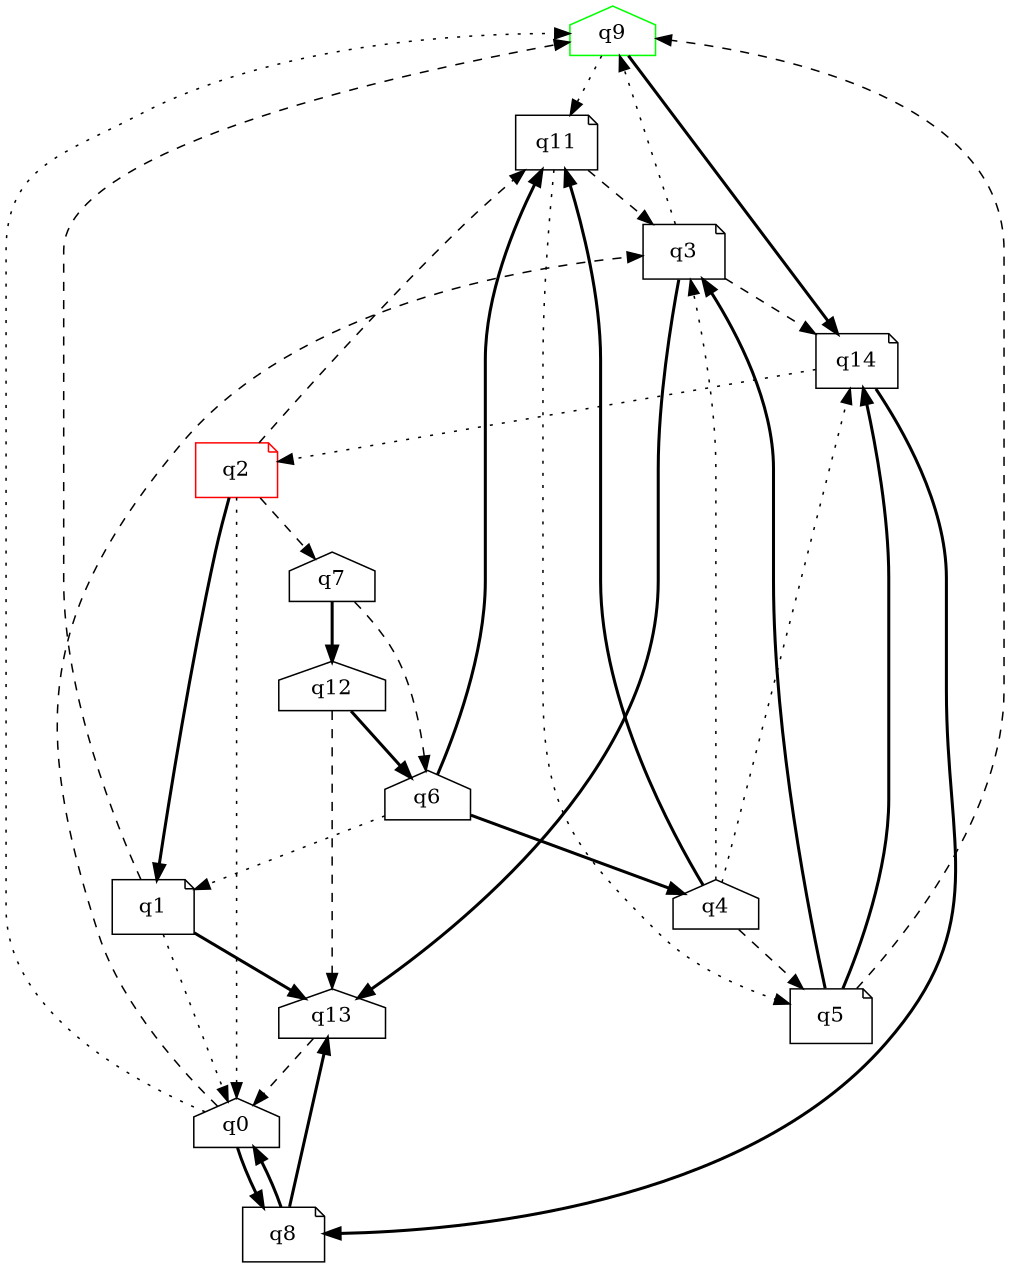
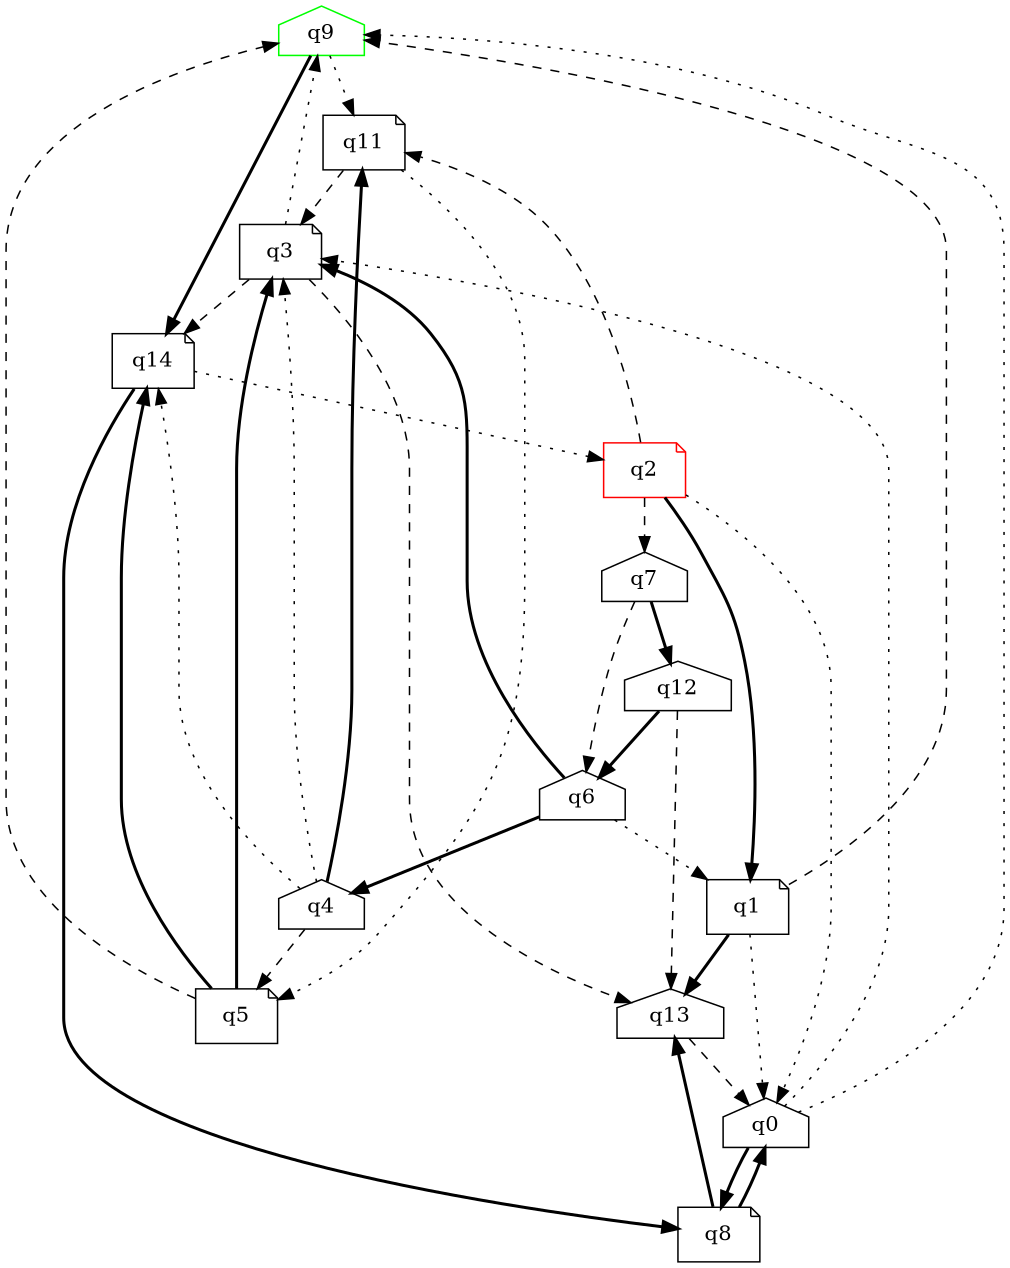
edge "q6" -> "q11": now "q6" -> "q3"
edge "q0" -> "q3": style dashed -> dotted
edge "q3" -> "q13": style bold -> dashed
